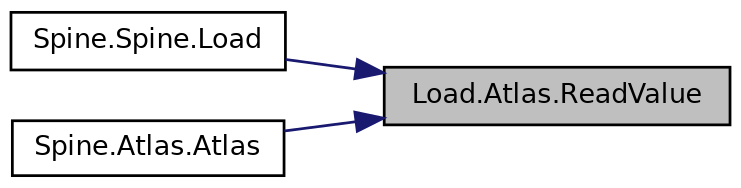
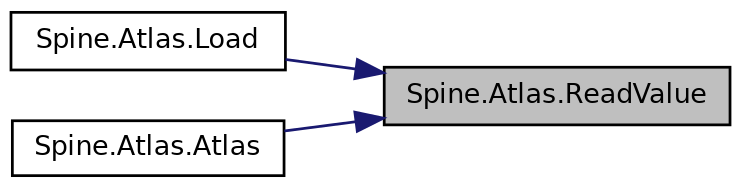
node "Spine.Spine.Load": label "Spine.Spine.Load" -> "Spine.Atlas.Load"
node "Load.Atlas.ReadValue": label "Load.Atlas.ReadValue" -> "Spine.Atlas.ReadValue"
